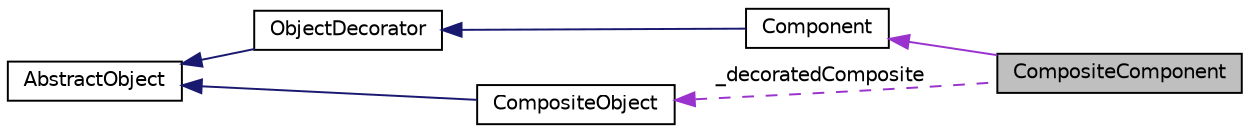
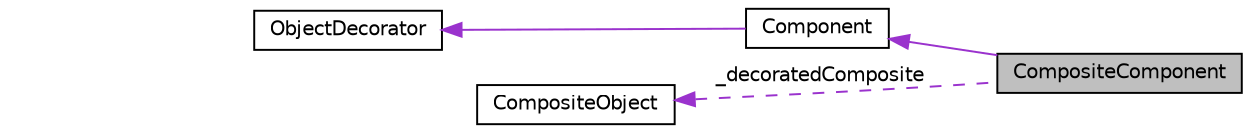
edge "Component" -> "ObjectDecorator": color midnightblue -> darkorchid3
node "AbstractObject": removed
